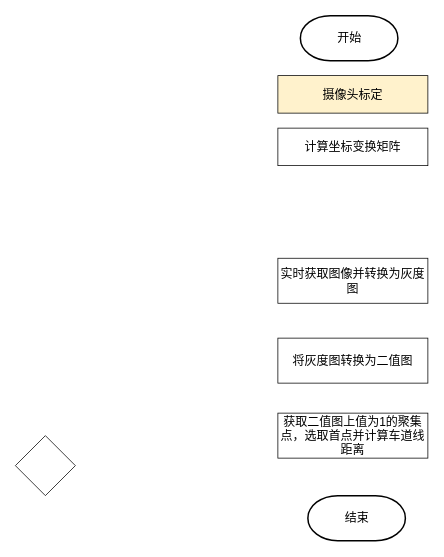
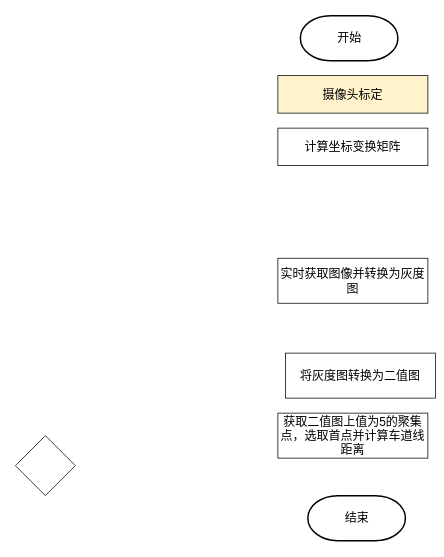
node "将灰度图转换为二值图": moved (353, 360) -> (360, 375)
node "获取二值图上值为1的聚集点，选取首点并计算车道线距离": label "获取二值图上值为1的聚集点，选取首点并计算车道线距离" -> "获取二值图上值为5的聚集点，选取首点并计算车道线距离"
